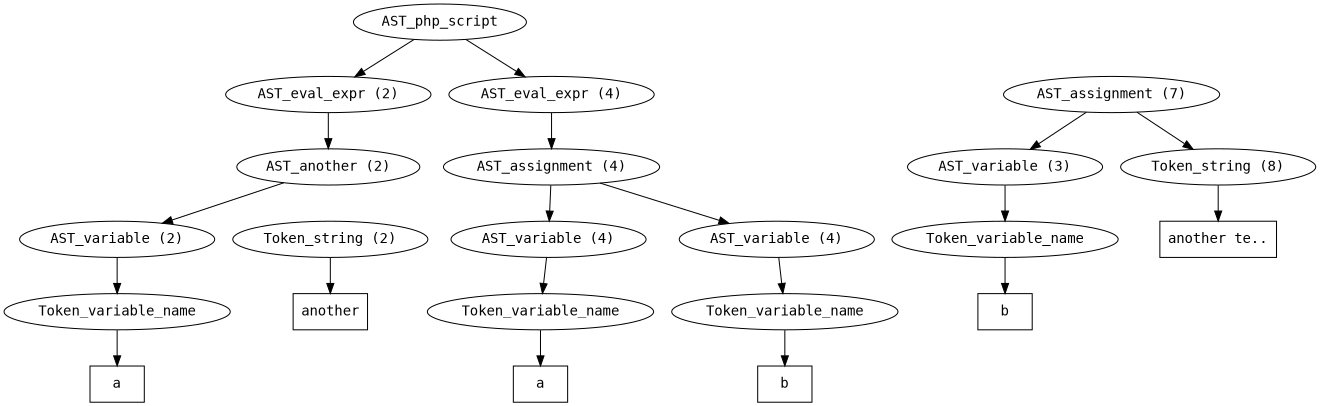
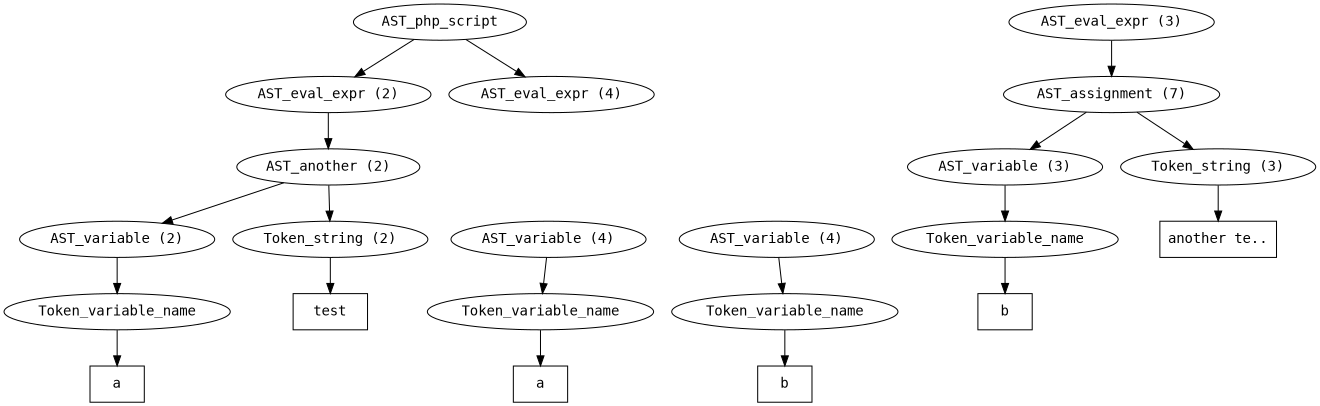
node "AST_eval_expr (3)": added
node "AST_assignment (4)": removed
node "Token_string (8)": label "Token_string (8)" -> "Token_string (3)"
edge "AST_another (2)" -> "Token_string (2)": added
node "another": label "another" -> "test"
